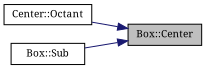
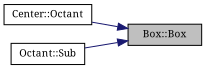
node "Box::Center": label "Box::Center" -> "Box::Box"
node "Box::Sub": label "Box::Sub" -> "Octant::Sub"
